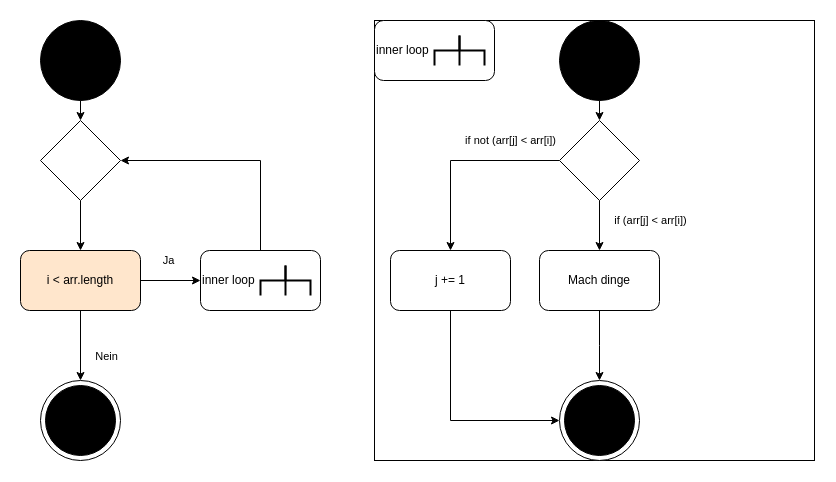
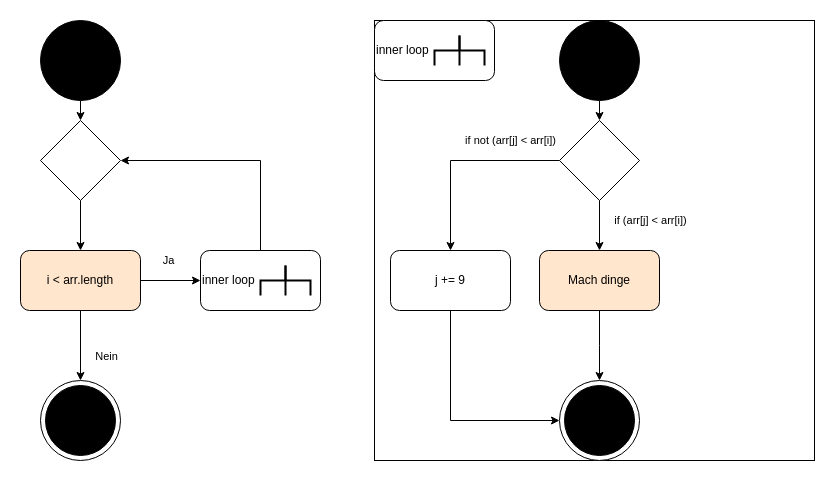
node "j += 1": label "j += 1" -> "j += 9"
node "Mach dinge": fillcolor #ffffff -> #ffe6cc
